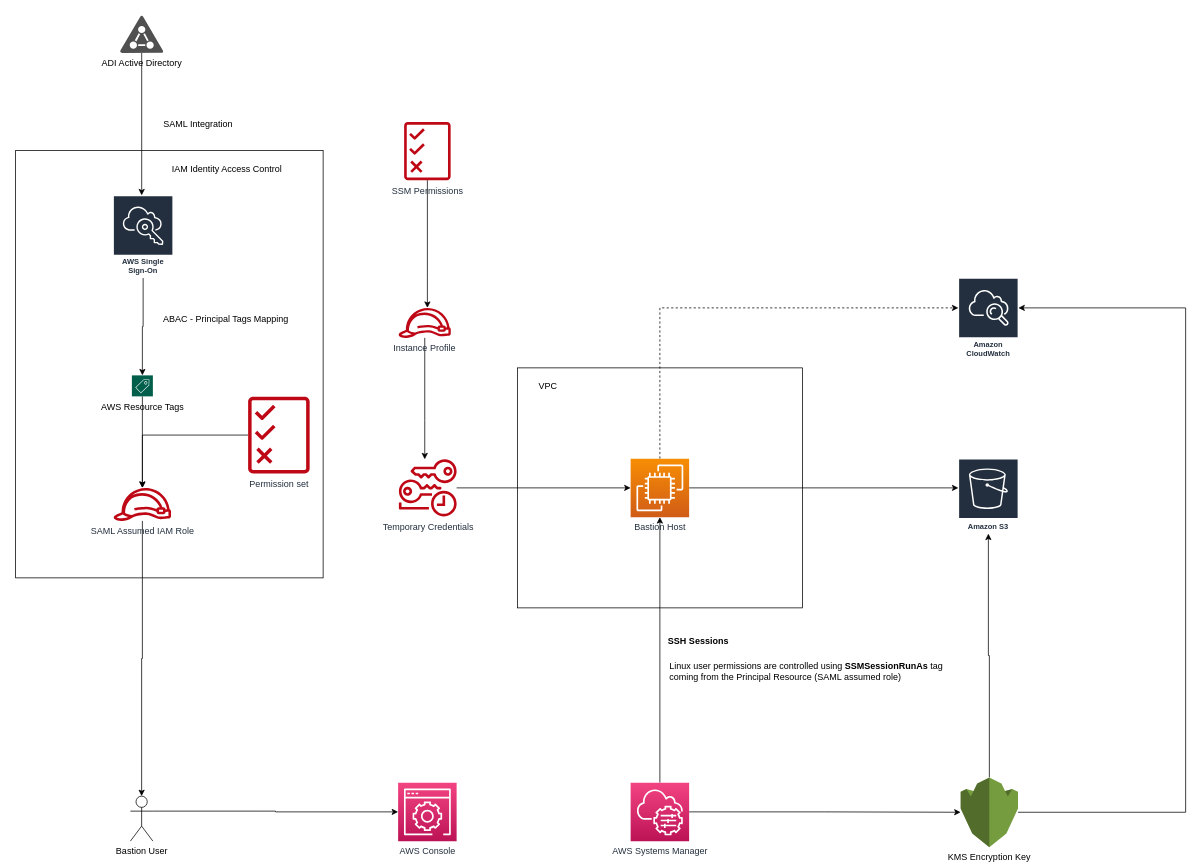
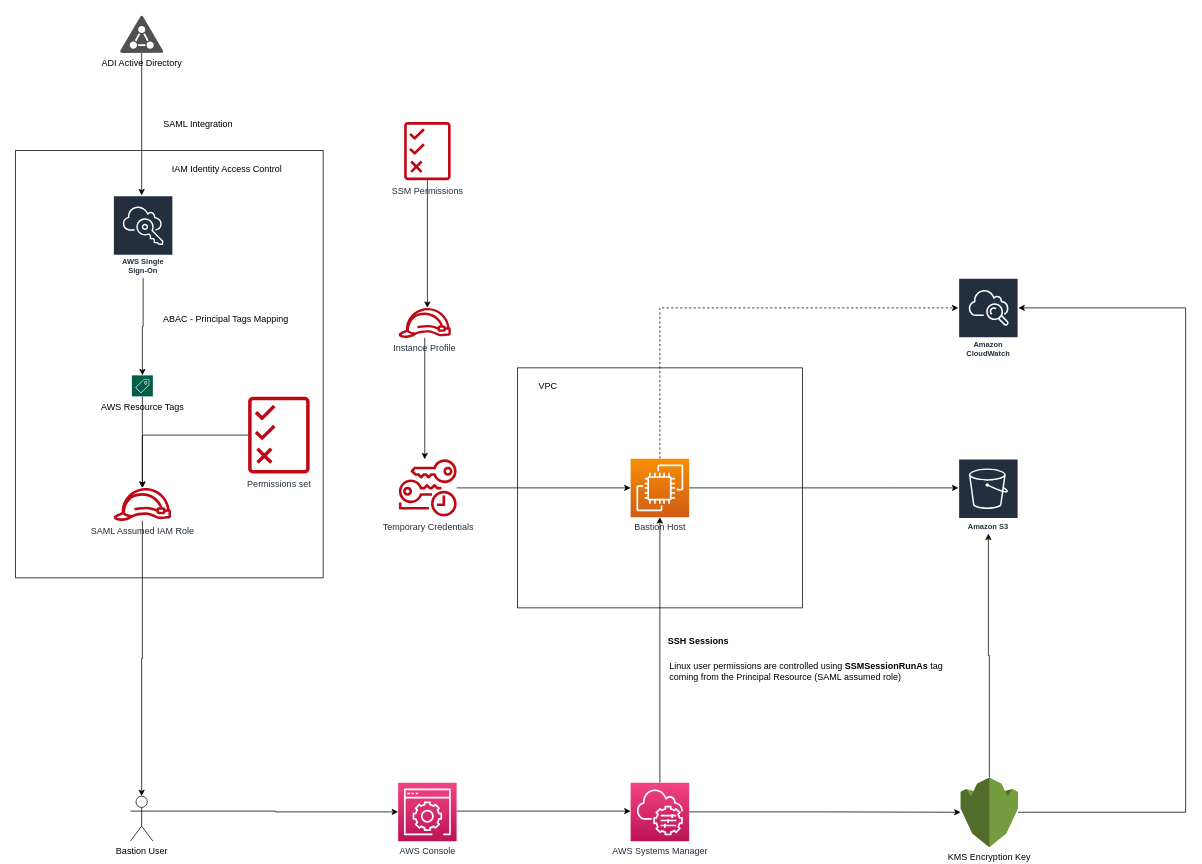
node "Permission set": label "Permission set" -> "Permissions set"
edge "AWS Console" -> "AWS Systems Manager": added
